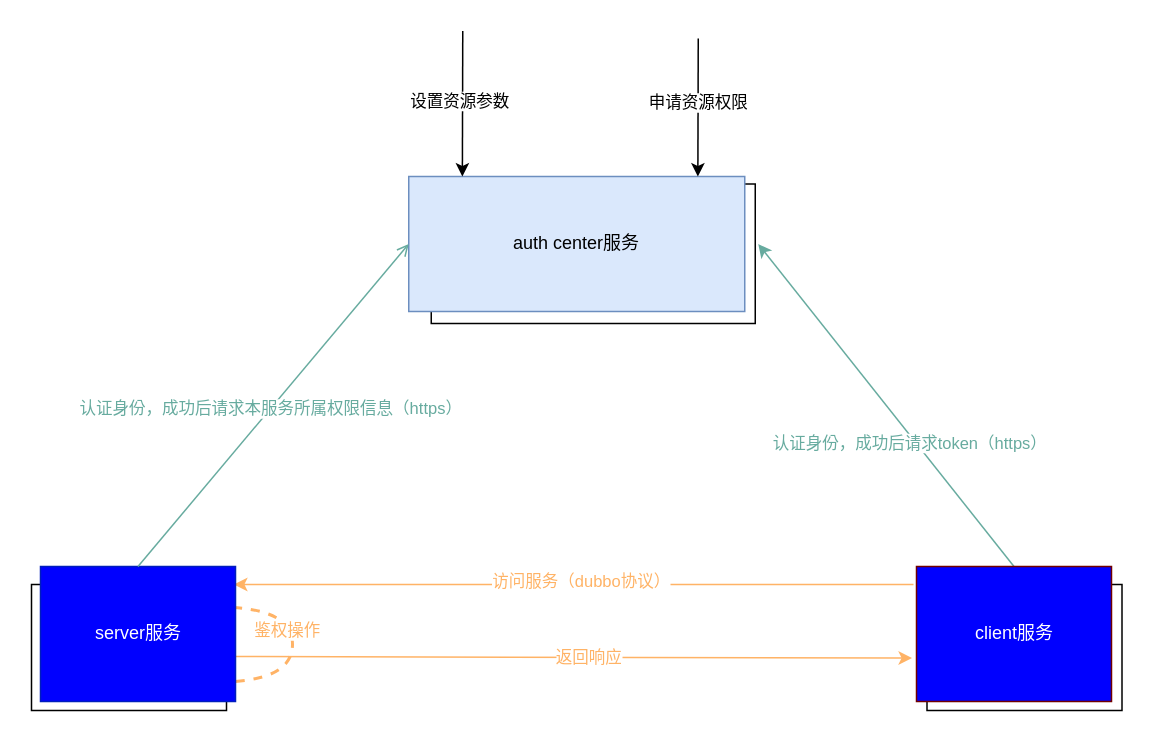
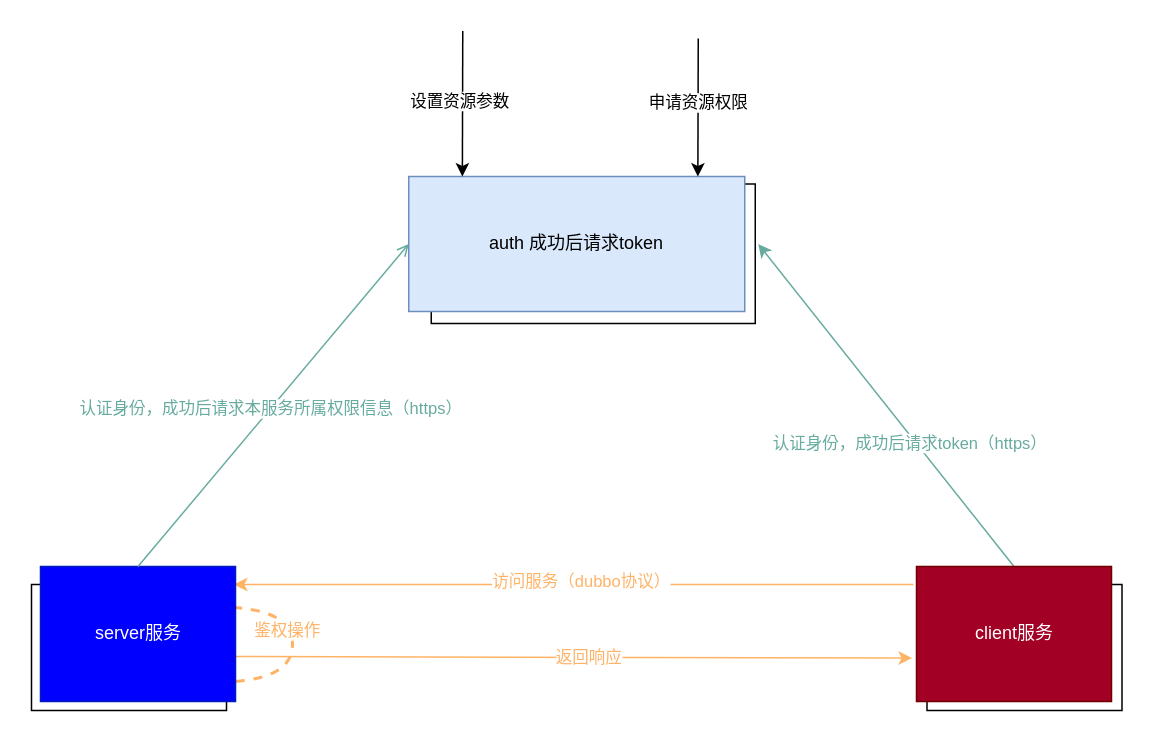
node "auth center服务": label "auth center服务" -> "auth 成功后请求token"
node "client服务": fillcolor #0000ff -> #a20025
